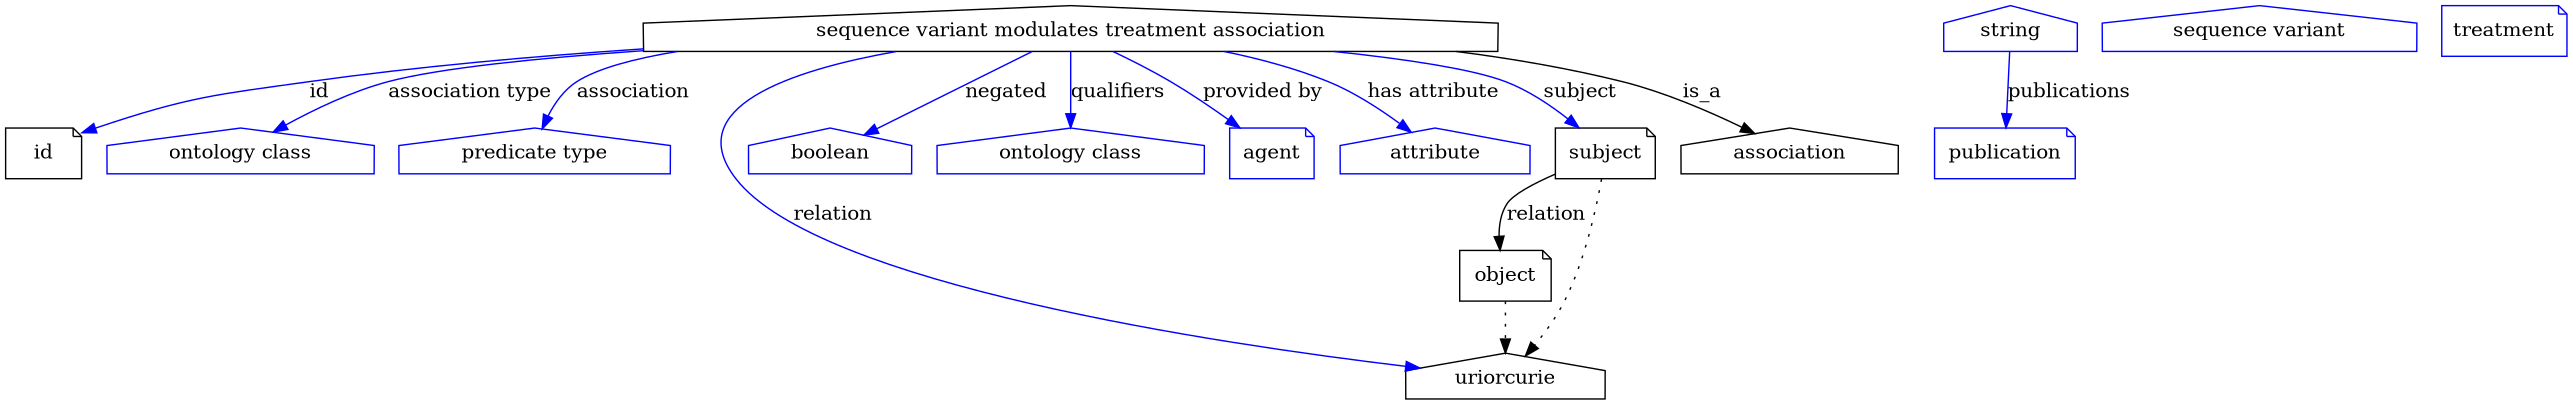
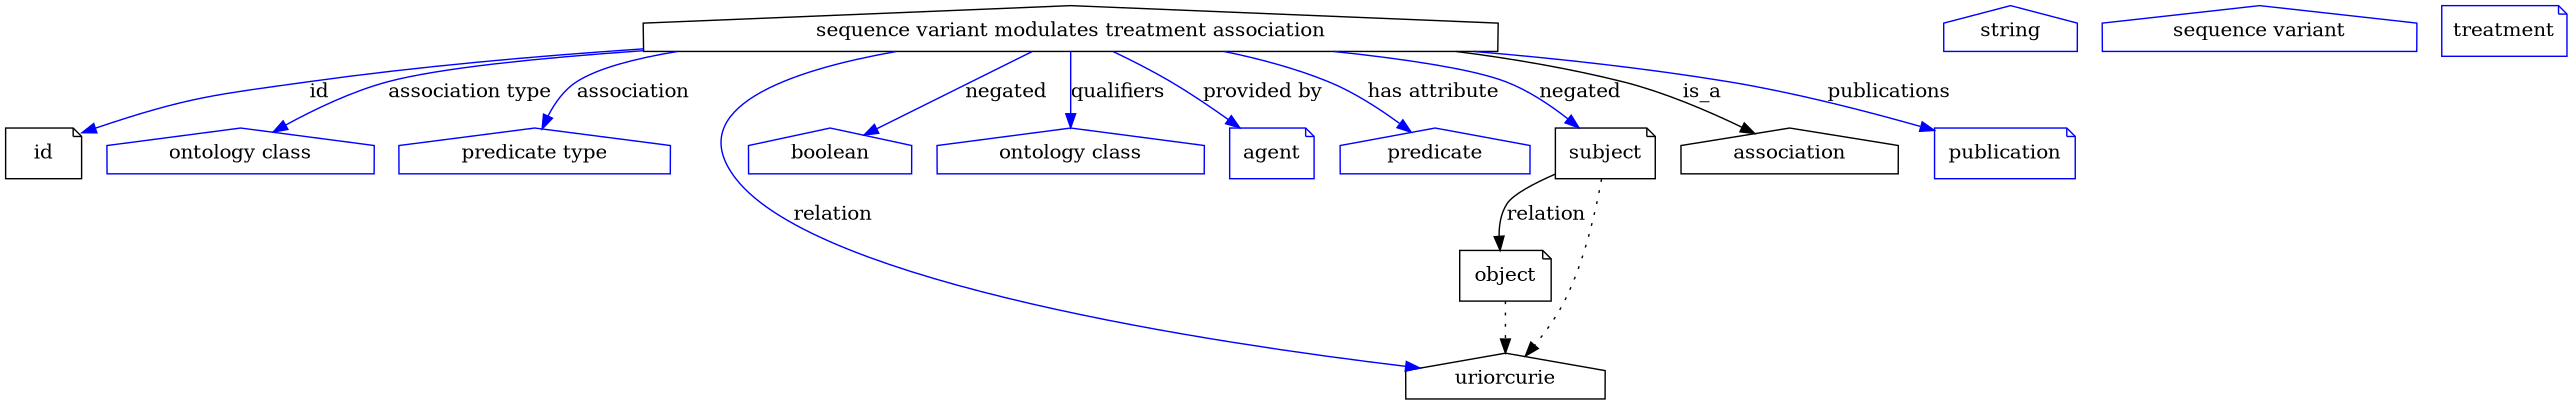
edge "string" -> "publication": now "sequence variant modulates treatment association" -> "publication"
edge "sequence variant modulates treatment association" -> "subject": label "subject" -> "negated"
node "attribute": label "attribute" -> "predicate"
